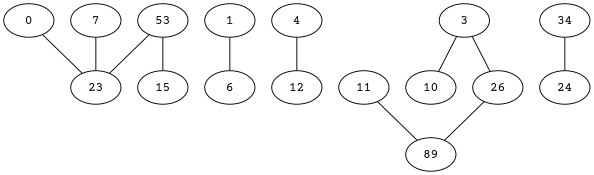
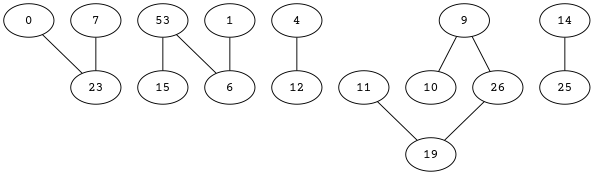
node "3": label "3" -> "9"
node "34": label "34" -> "14"
edge "53" -- "23": now "53" -- "6"
node "24": label "24" -> "25"
node "89": label "89" -> "19"
